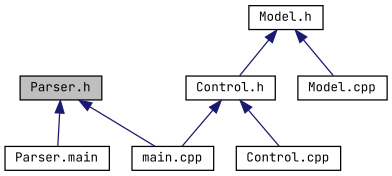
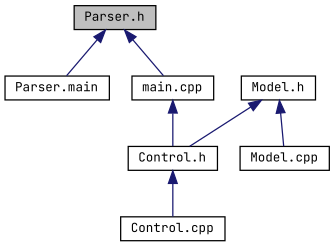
edge "main.cpp" -> "Control.h": reversed
